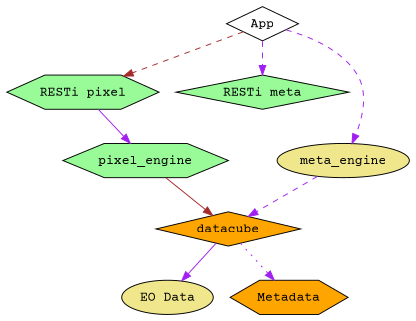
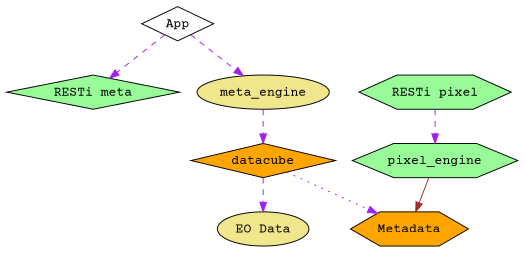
edge "App" -> "RESTi pixel": removed
edge "RESTi pixel" -> "pixel_engine": style solid -> dashed
edge "pixel_engine" -> "datacube": now "pixel_engine" -> "Metadata"
edge "datacube" -> "EO Data": style solid -> dashed
